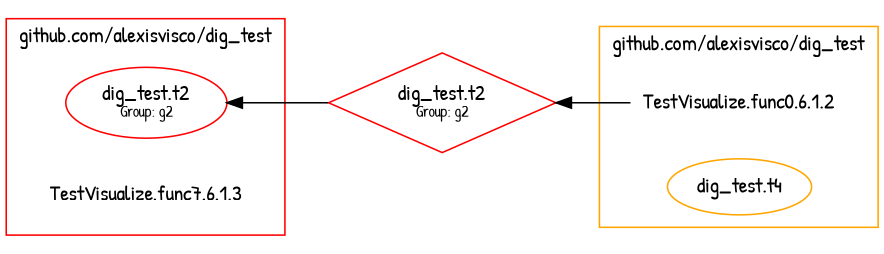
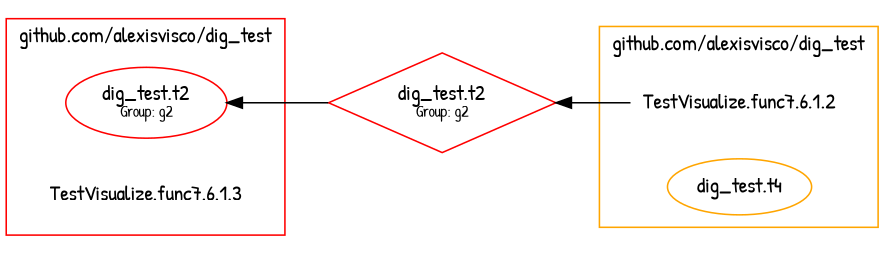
node "TestVisualize.func0.6.1.2": label "TestVisualize.func0.6.1.2" -> "TestVisualize.func7.6.1.2"
